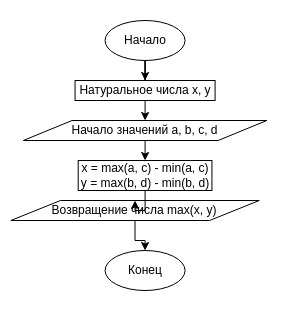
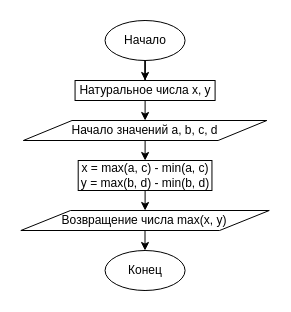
node "Возвращение числа max(x, y)": moved (135, 211) -> (145, 221)
